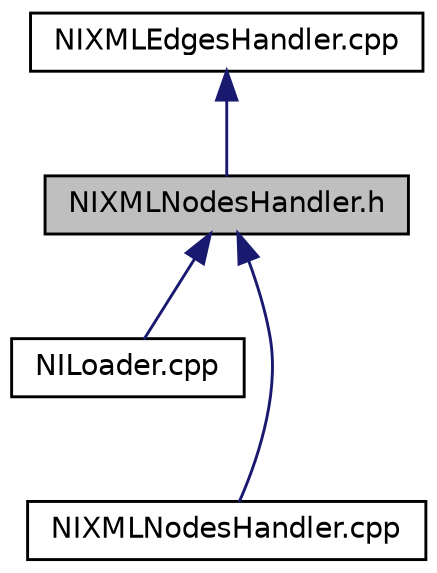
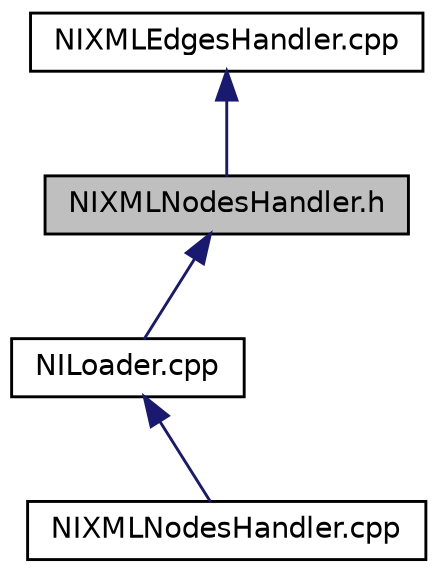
edge "NIXMLNodesHandler.cpp" -> "NIXMLNodesHandler.h": now "NIXMLNodesHandler.cpp" -> "NILoader.cpp"
